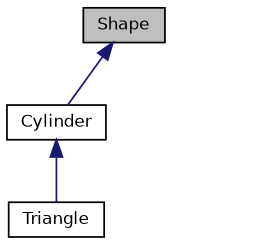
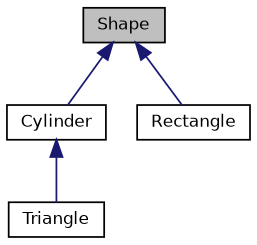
node "Rectangle": added
